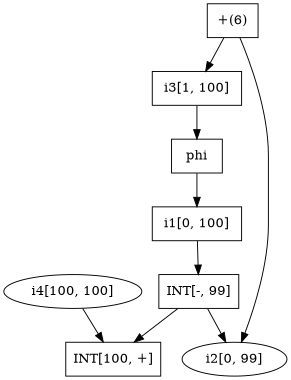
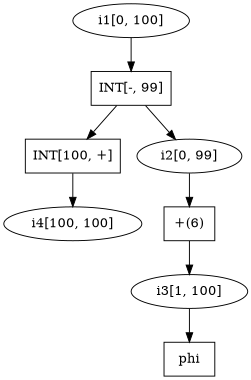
node "i3[1, 100]": shape box -> ellipse
edge "phi" -> "i1[0, 100]": removed
edge "+(6)" -> "i2[0, 99]": reversed
node "i1[0, 100]": shape box -> ellipse
edge "i4[100, 100]" -> "INT[100, +]": reversed
